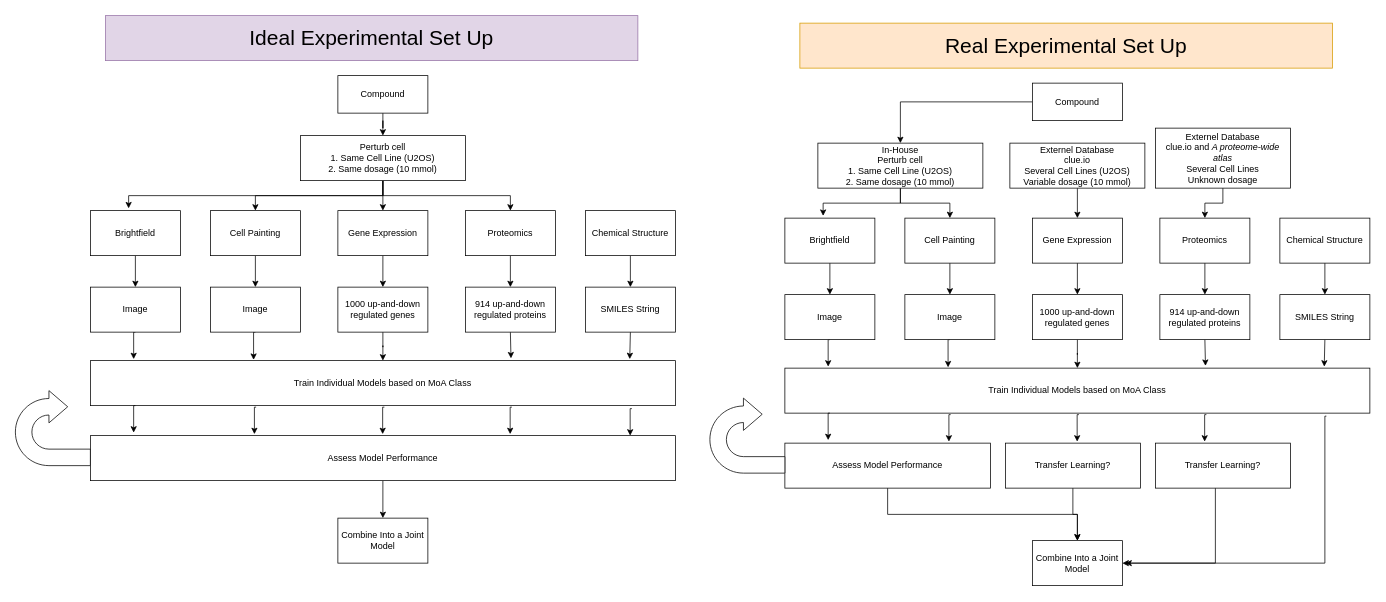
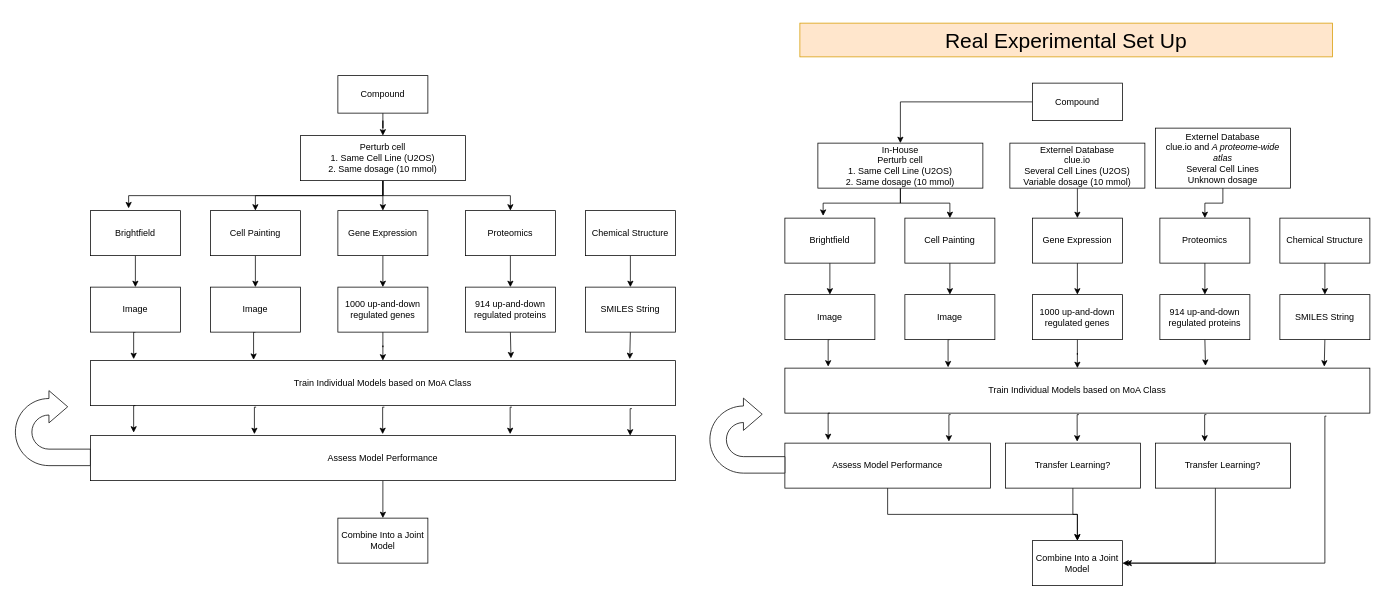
node "Ideal Experimental Set Up": removed
node "Real Experimental Set Up": size 533x45 -> 533x34
